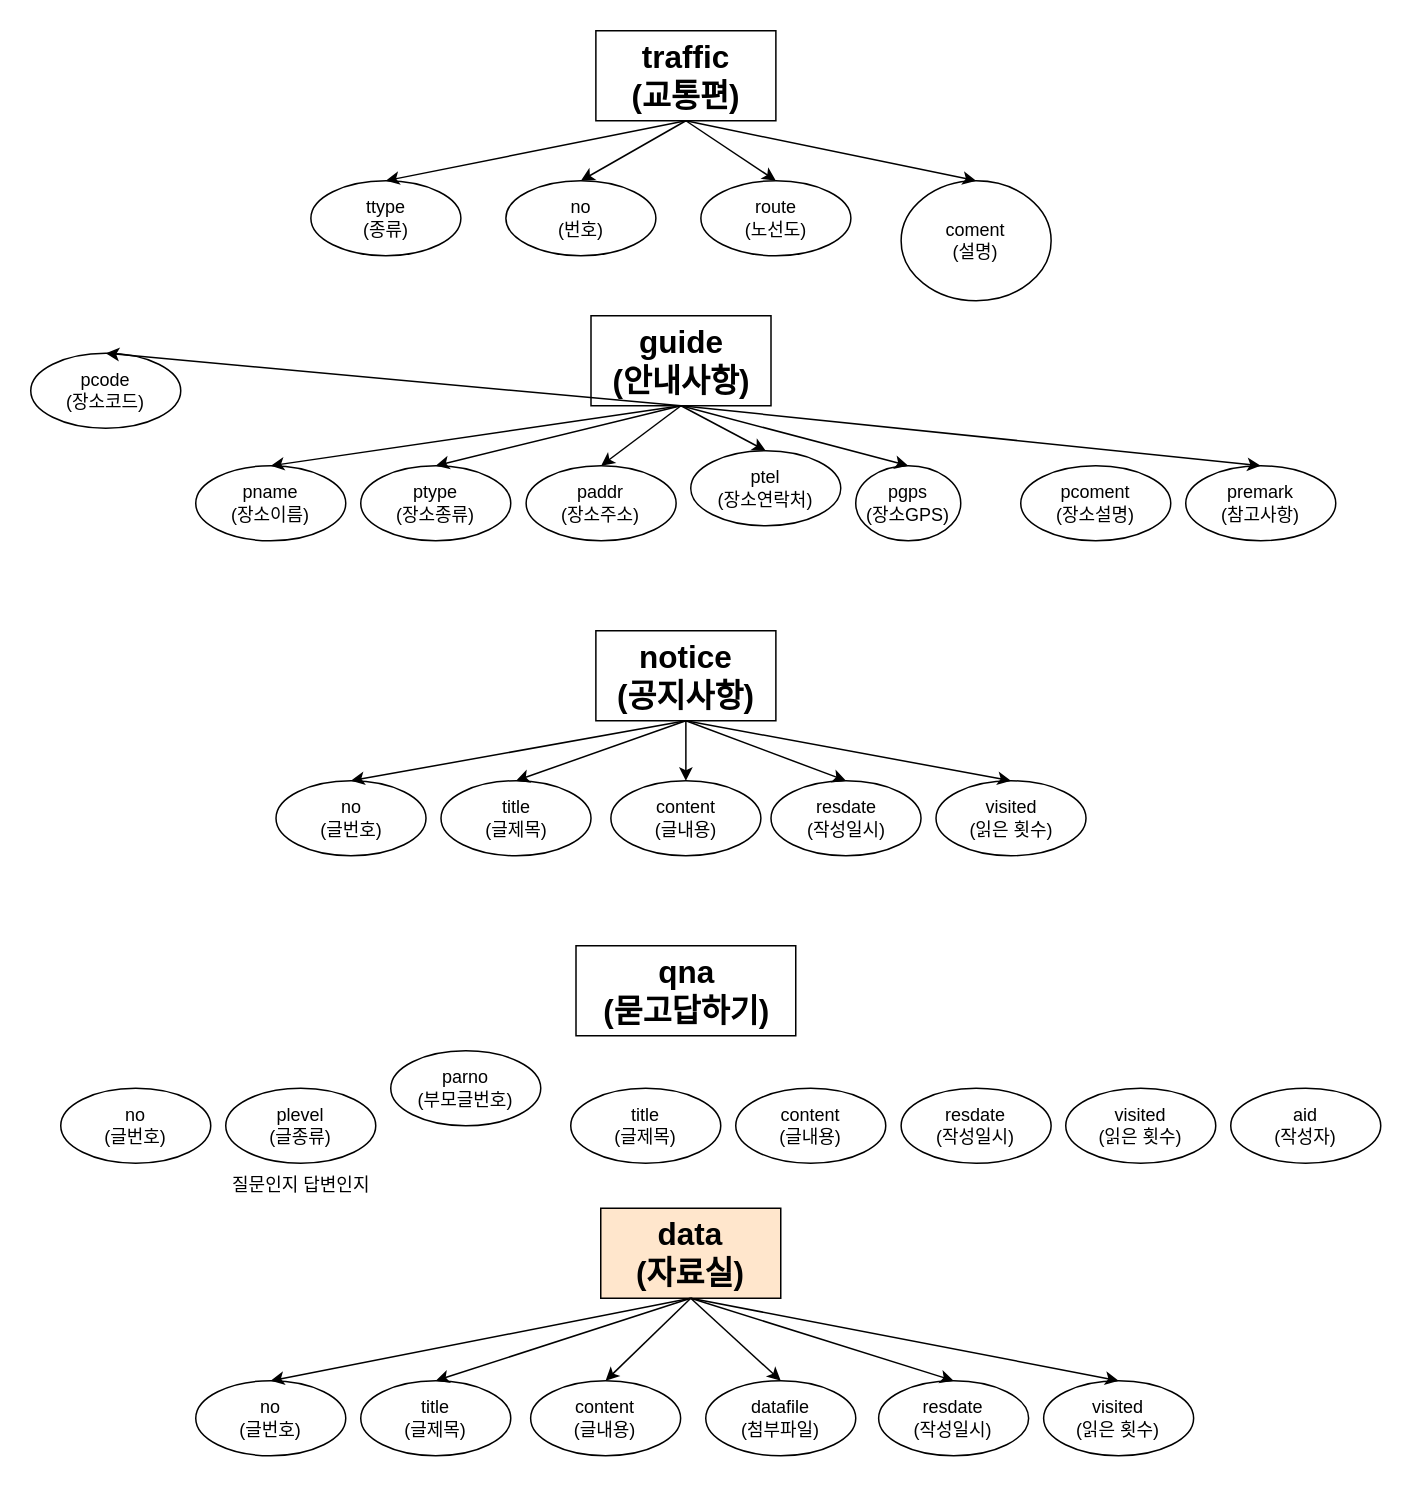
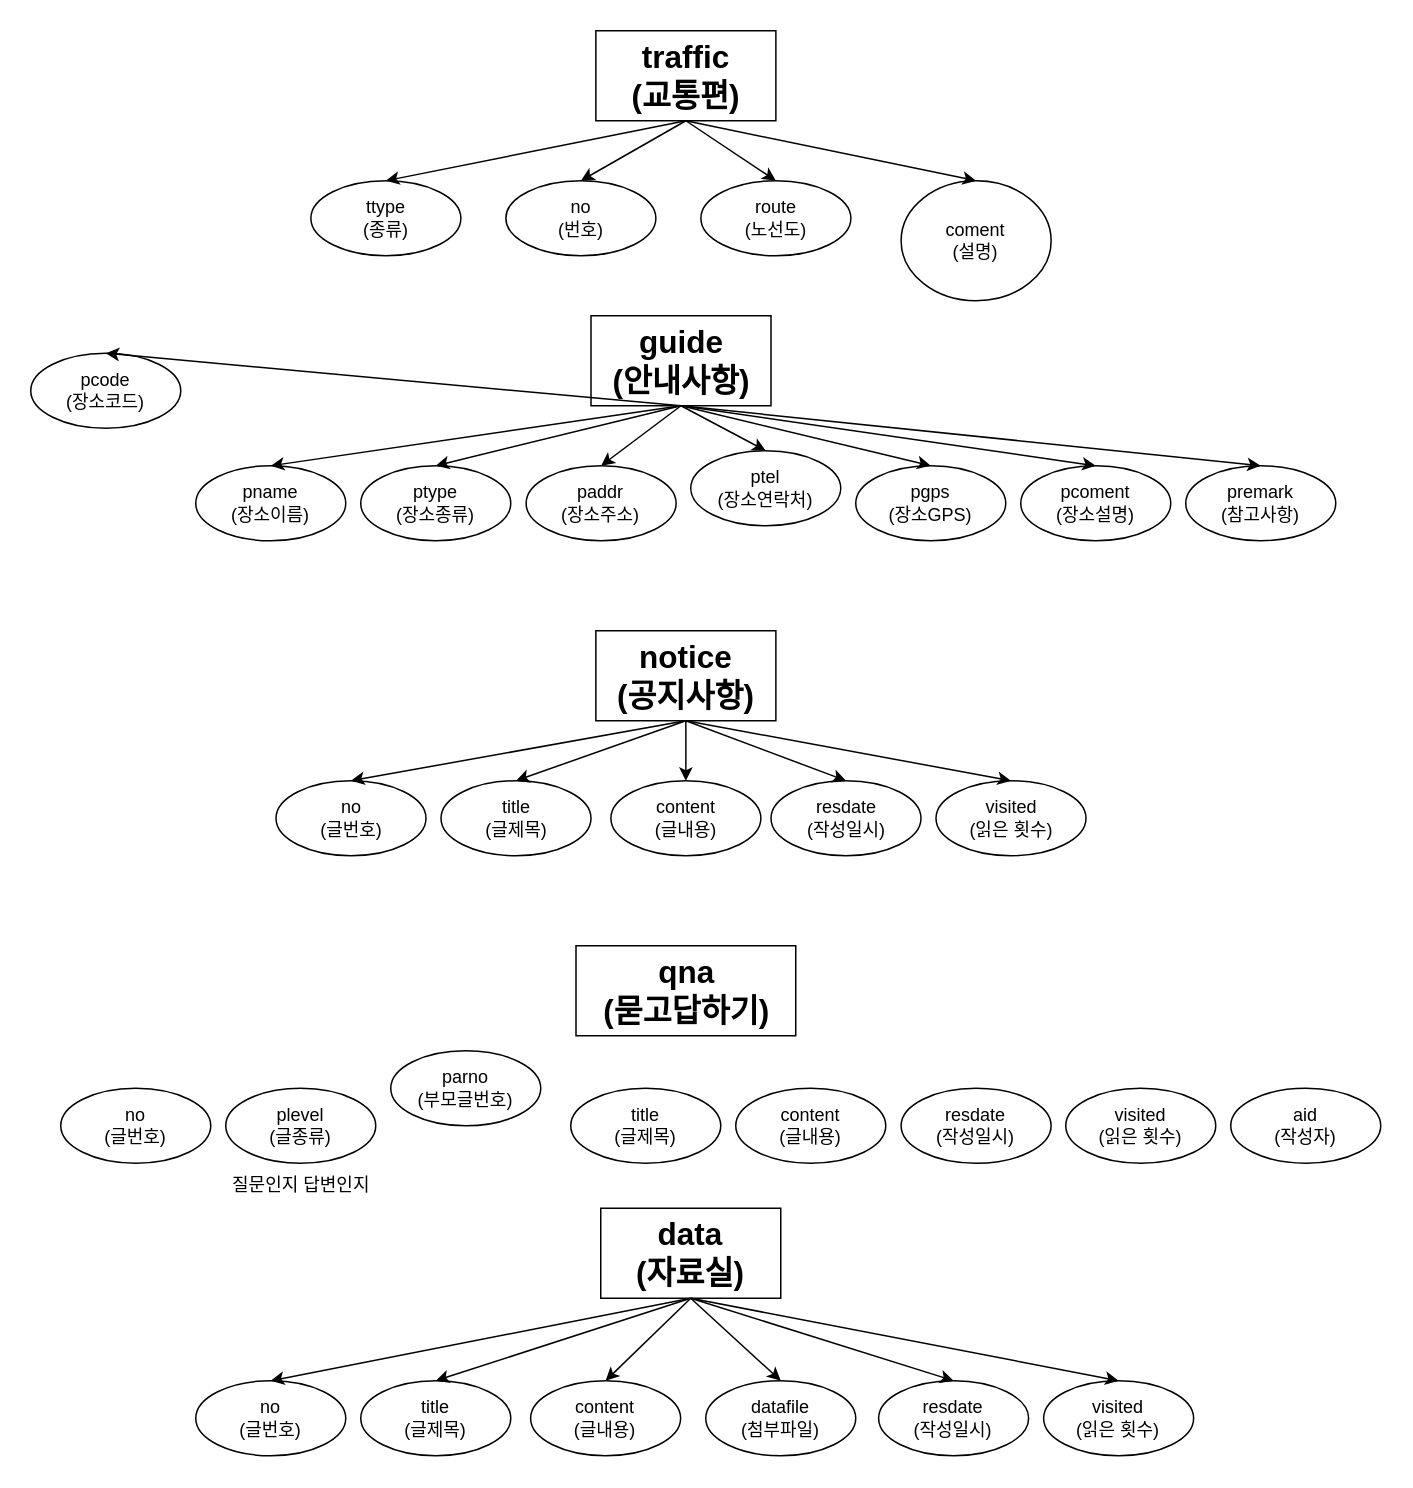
edge "guide (안내사항)" -> "pcoment (장소설명)": added
node "pgps (장소GPS)": size 105x75 -> 150x75
node "data (자료실)": fillcolor #ffe6cc -> #ffffff
